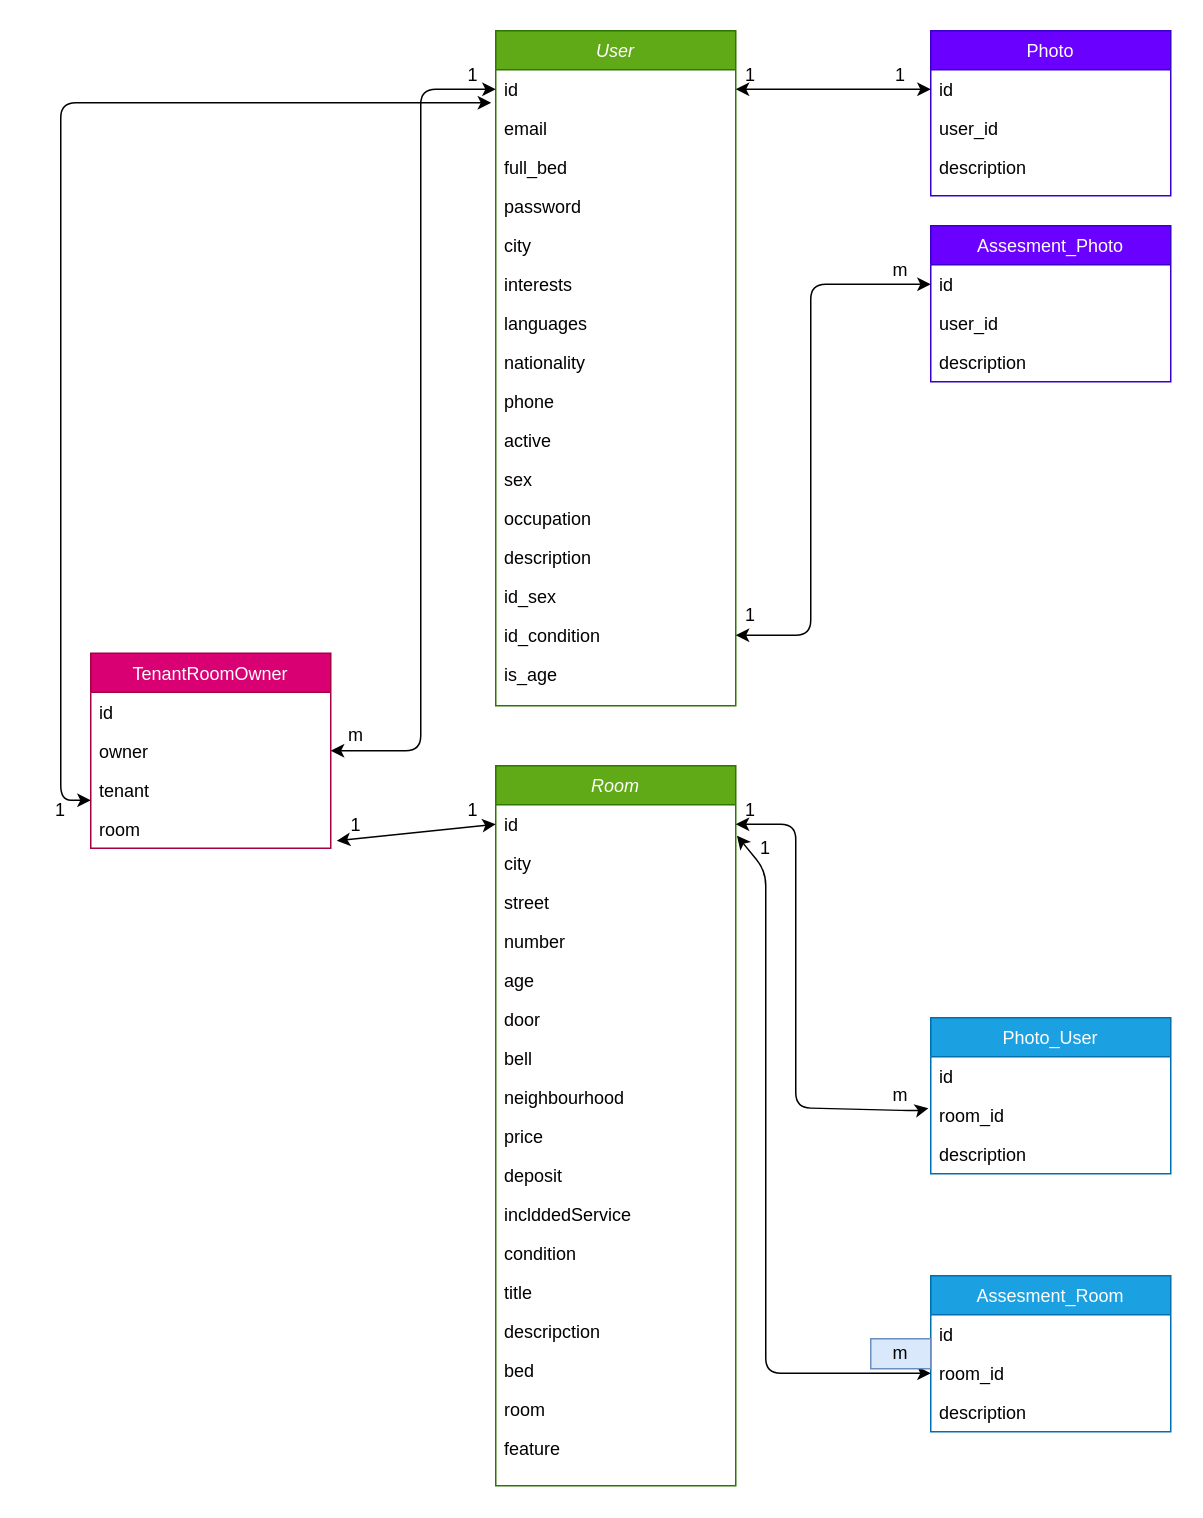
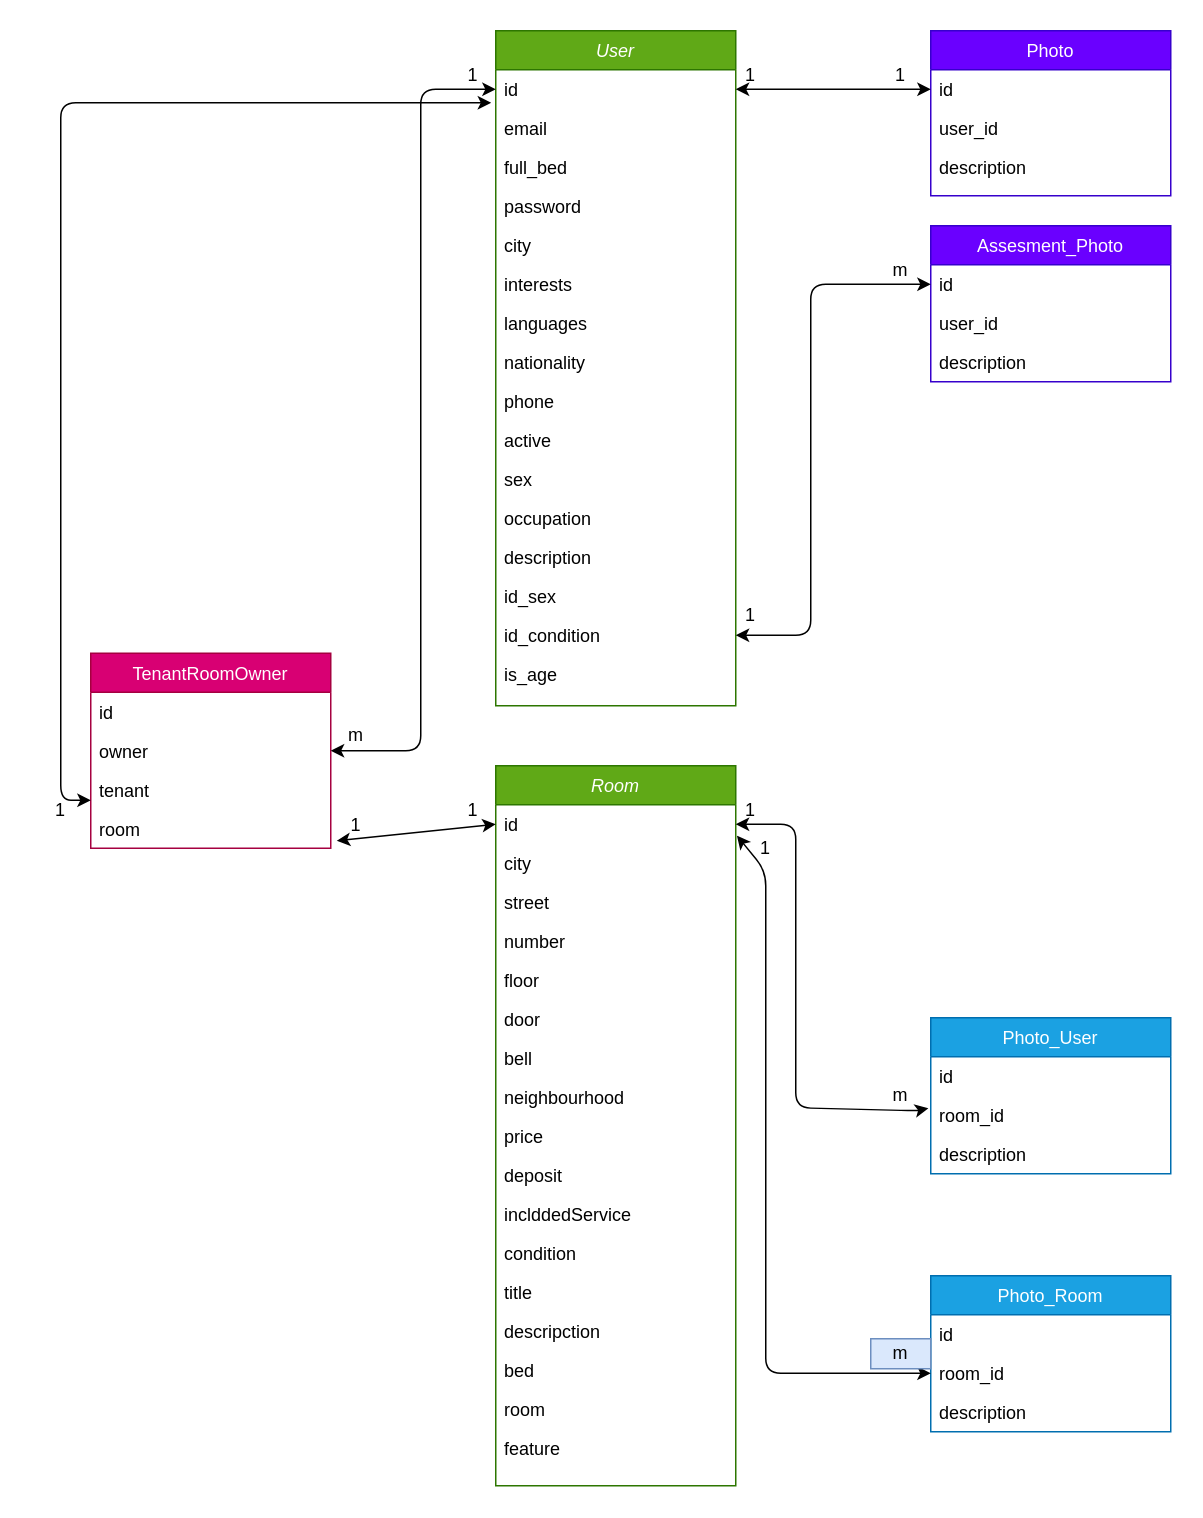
node "age": label "age" -> "floor"
node "Assesment_Room": label "Assesment_Room" -> "Photo_Room"
